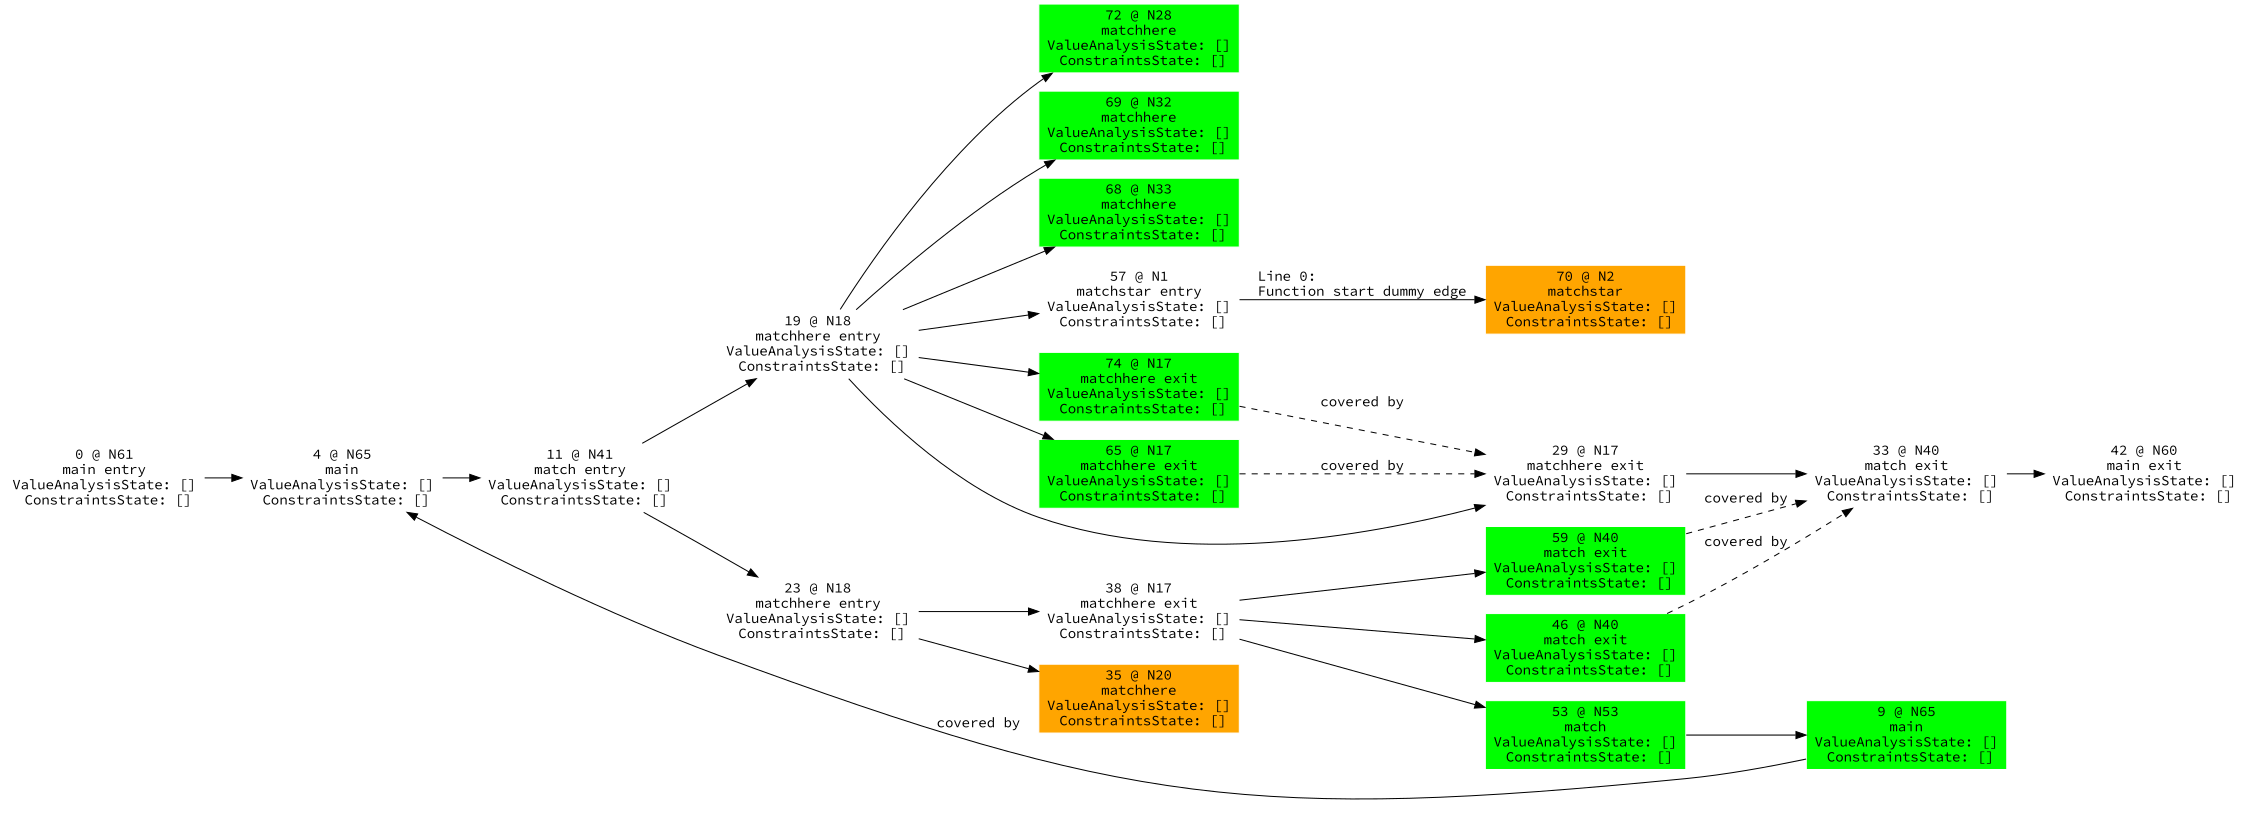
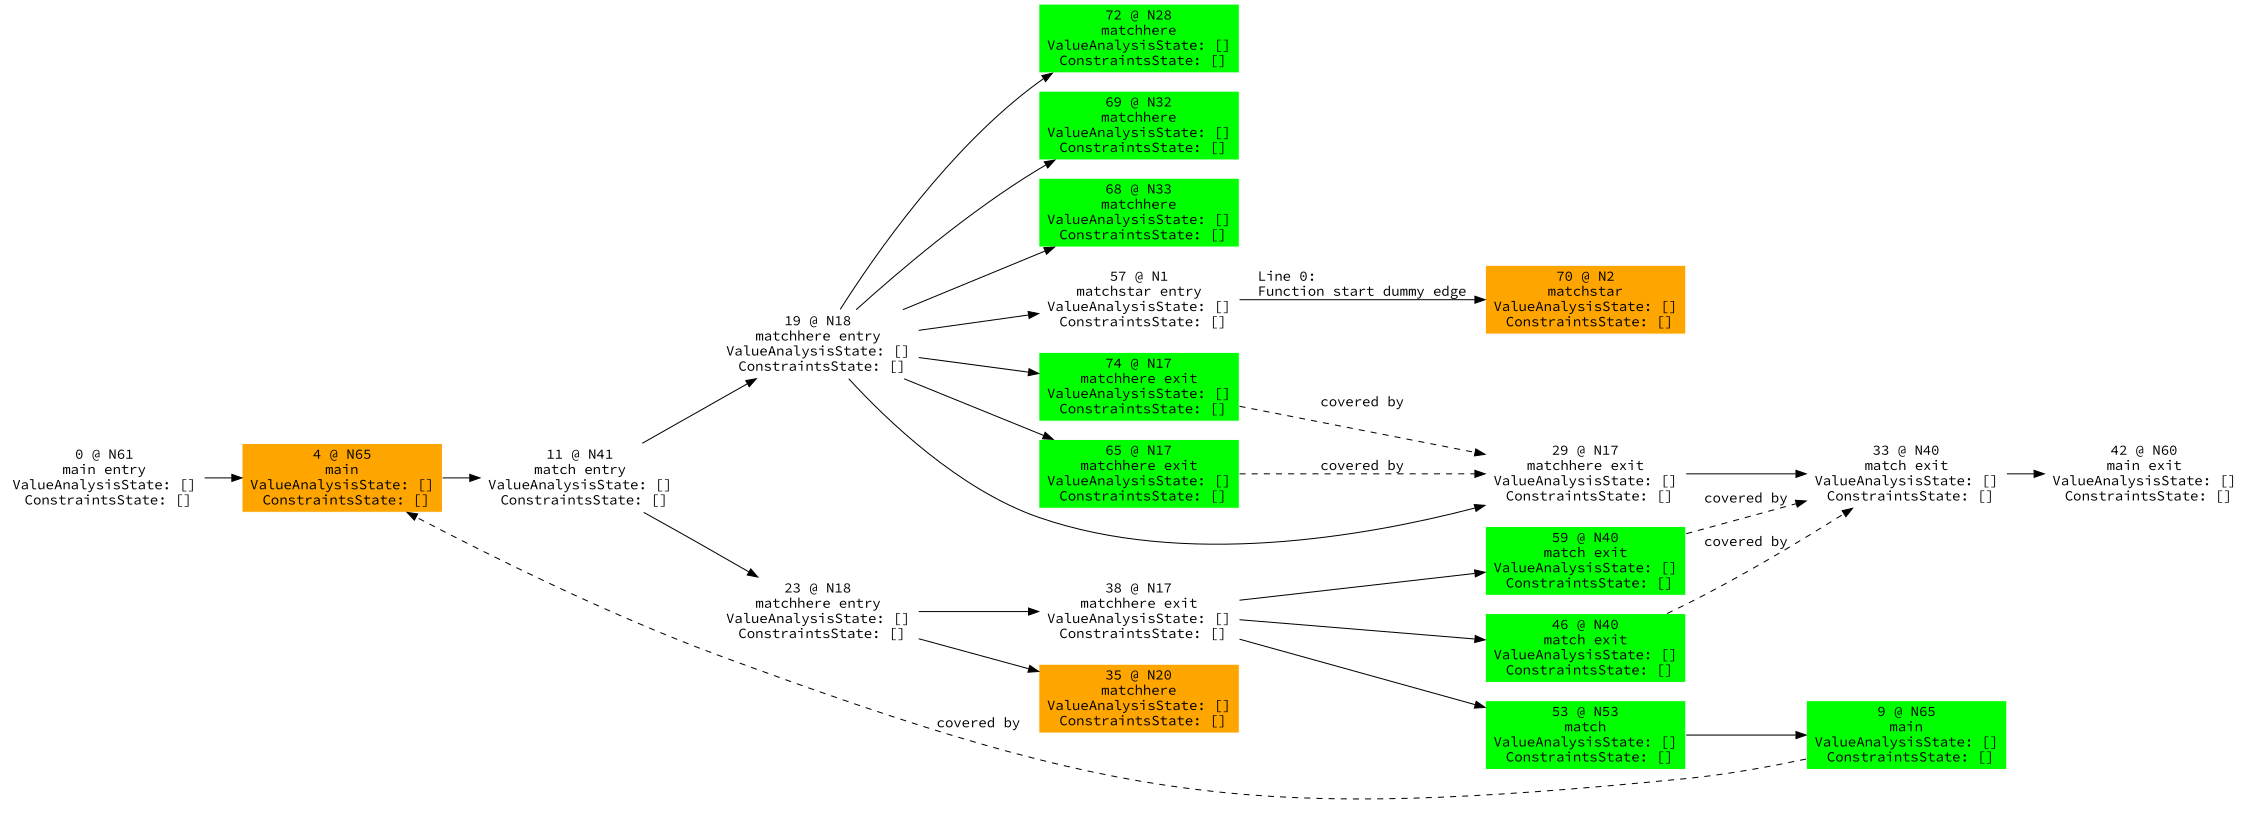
node "4 @ N65 main ValueAnalysisState: [] ConstraintsState: []": fillcolor white -> orange
edge "9 @ N65 main ValueAnalysisState: [] ConstraintsState: []" -> "4 @ N65 main ValueAnalysisState: [] ConstraintsState: []": style solid -> dashed
